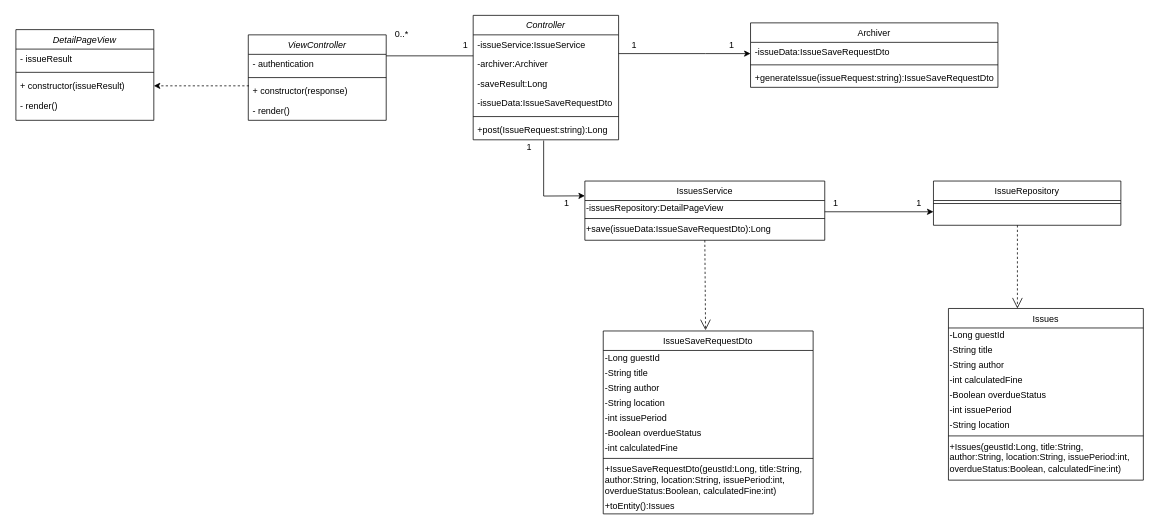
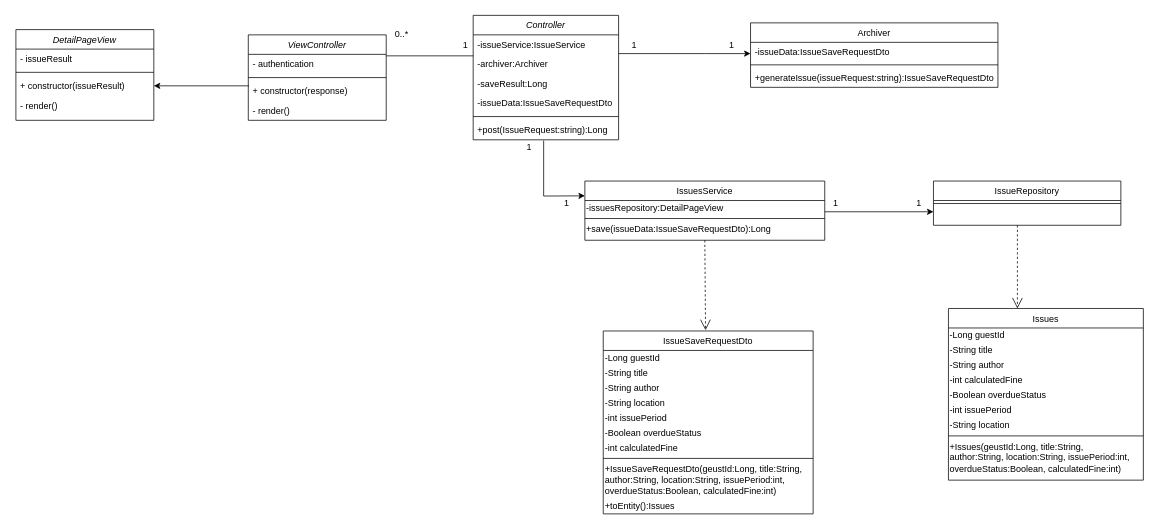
edge "+ constructor(response)" -> "+ constructor(issueResult)": style dashed -> solid
